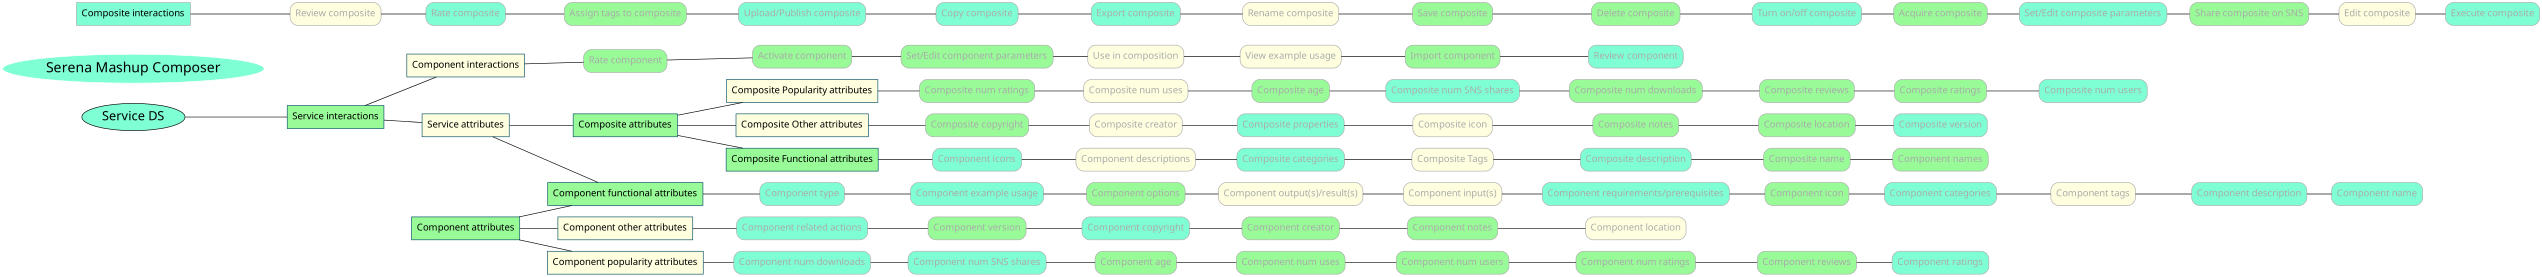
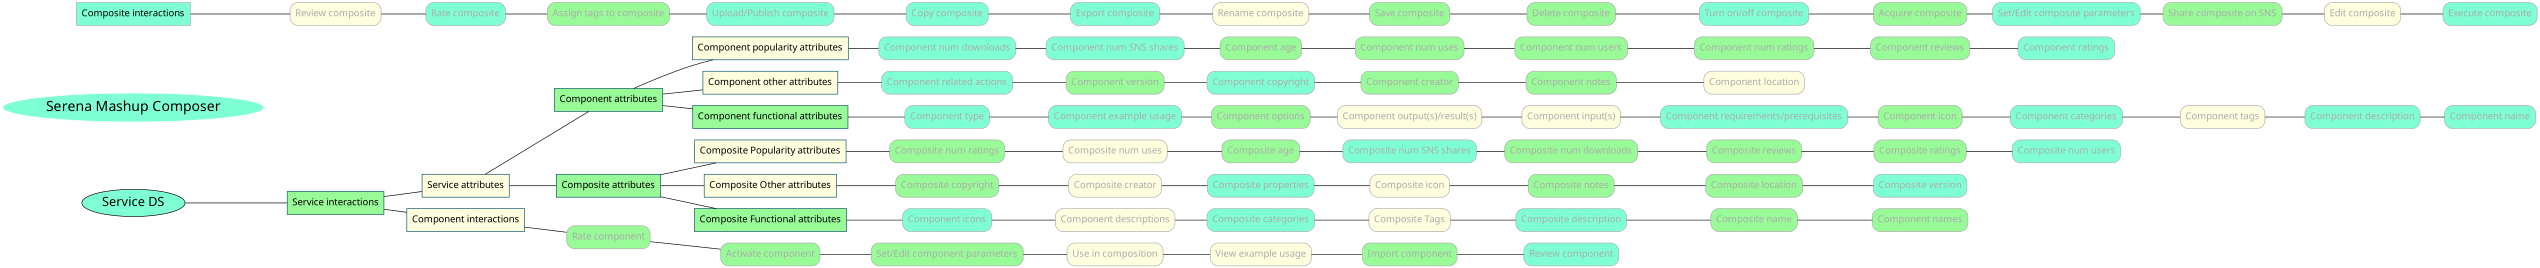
edge "Service attributes" -- "Component functional attributes": now "Service attributes" -- "Component attributes"
